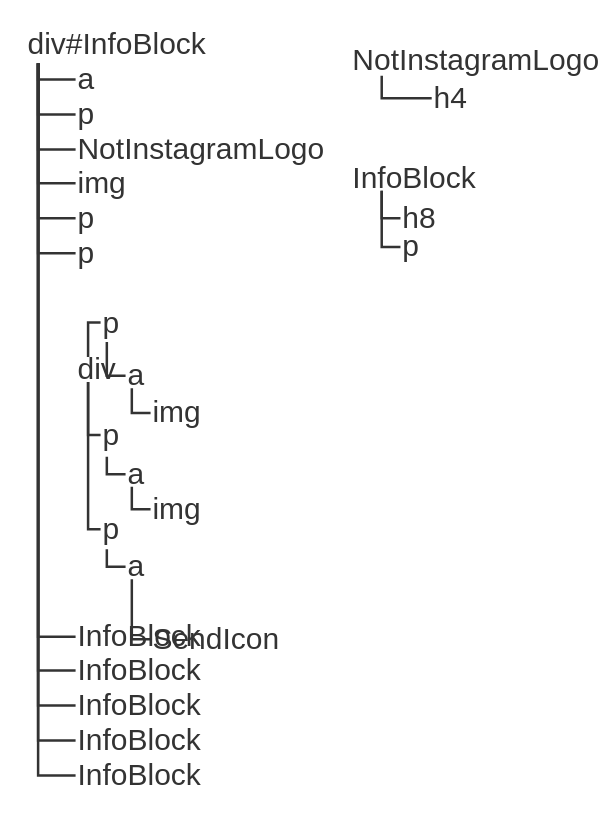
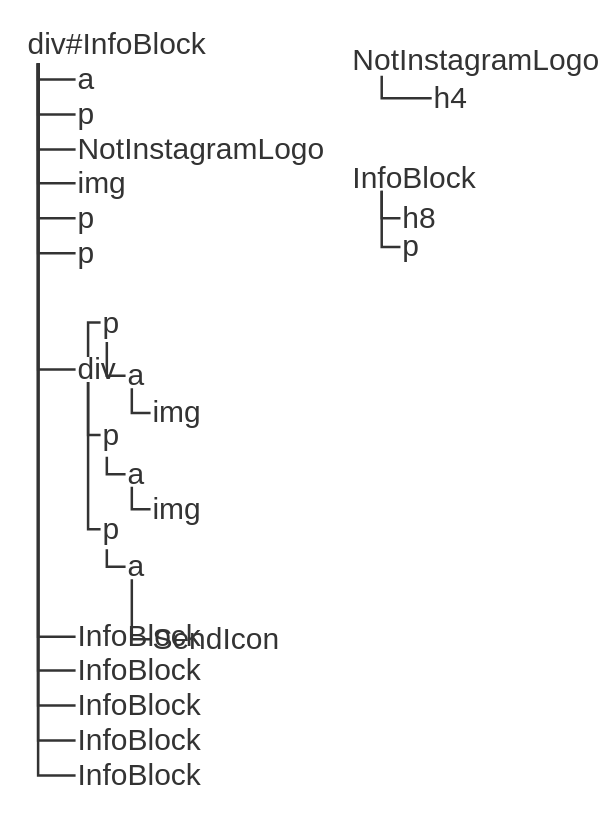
edge "div#InfoBlock" -- "div": added
